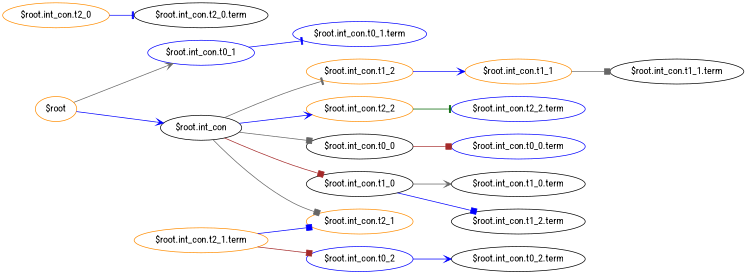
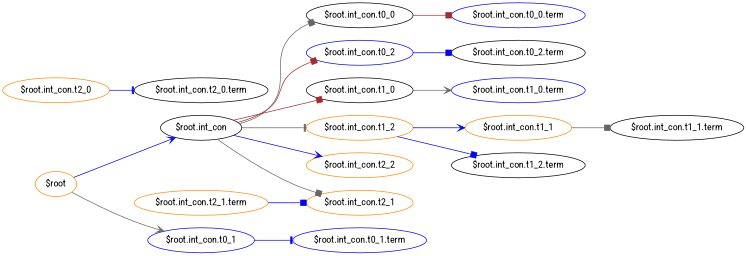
node "$root.int_con.t2_2.term": removed
node "$root.int_con.t1_0.term": color black -> blue
edge "$root.int_con.t1_0" -> "$root.int_con.t1_2.term": now "$root.int_con.t1_2" -> "$root.int_con.t1_2.term"
edge "$root.int_con.t2_1.term" -> "$root.int_con.t0_2": now "$root.int_con" -> "$root.int_con.t0_2"
edge "$root.int_con.t0_2" -> "$root.int_con.t0_2.term": arrowhead vee -> box
